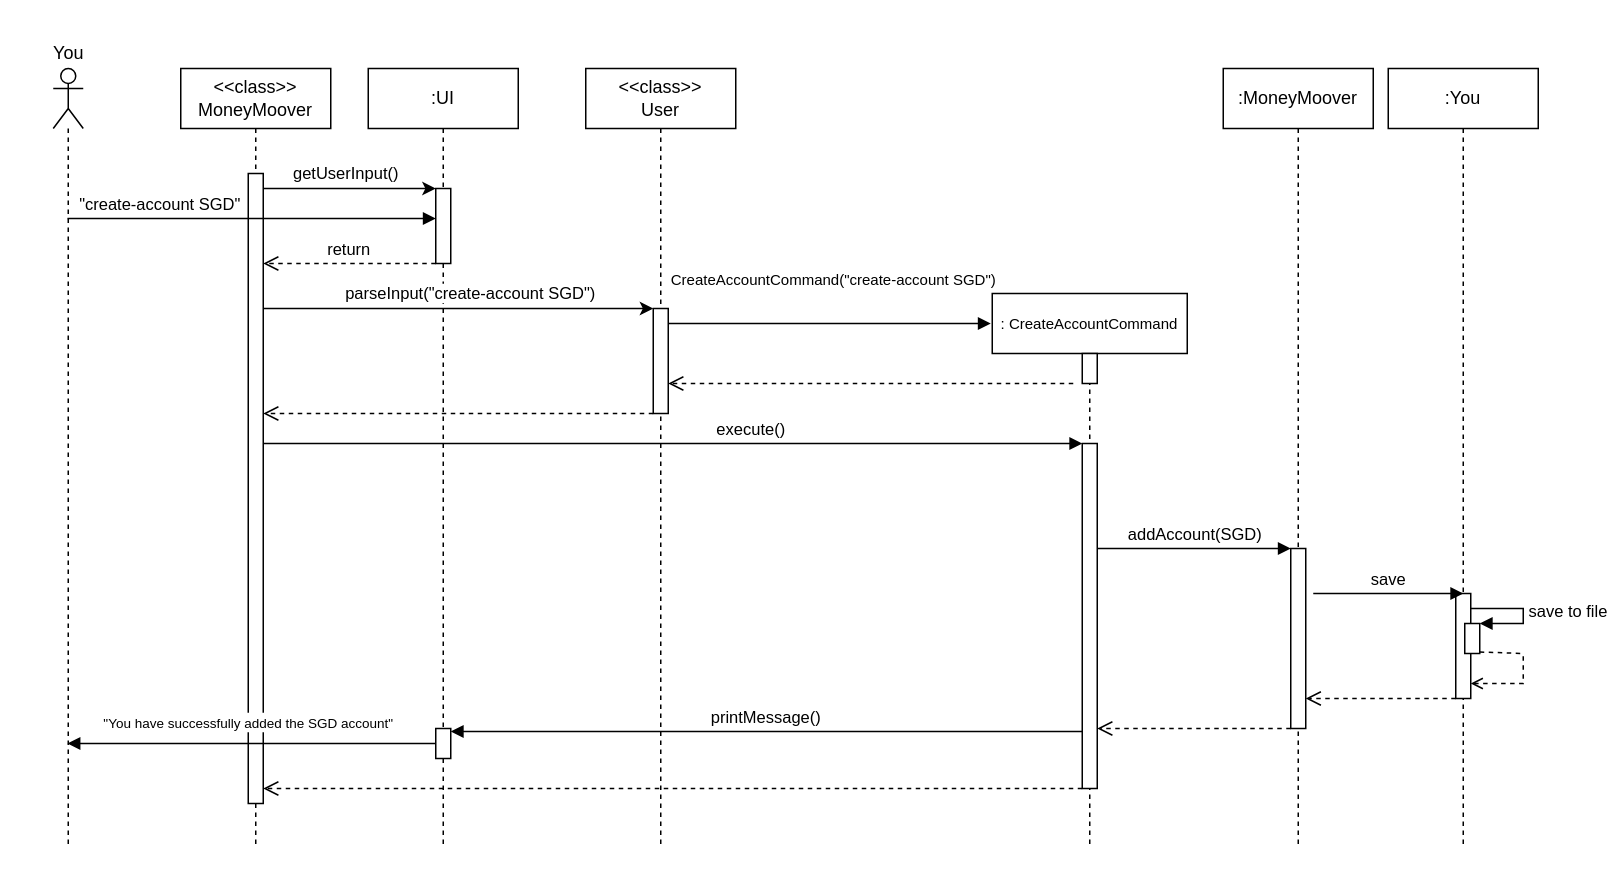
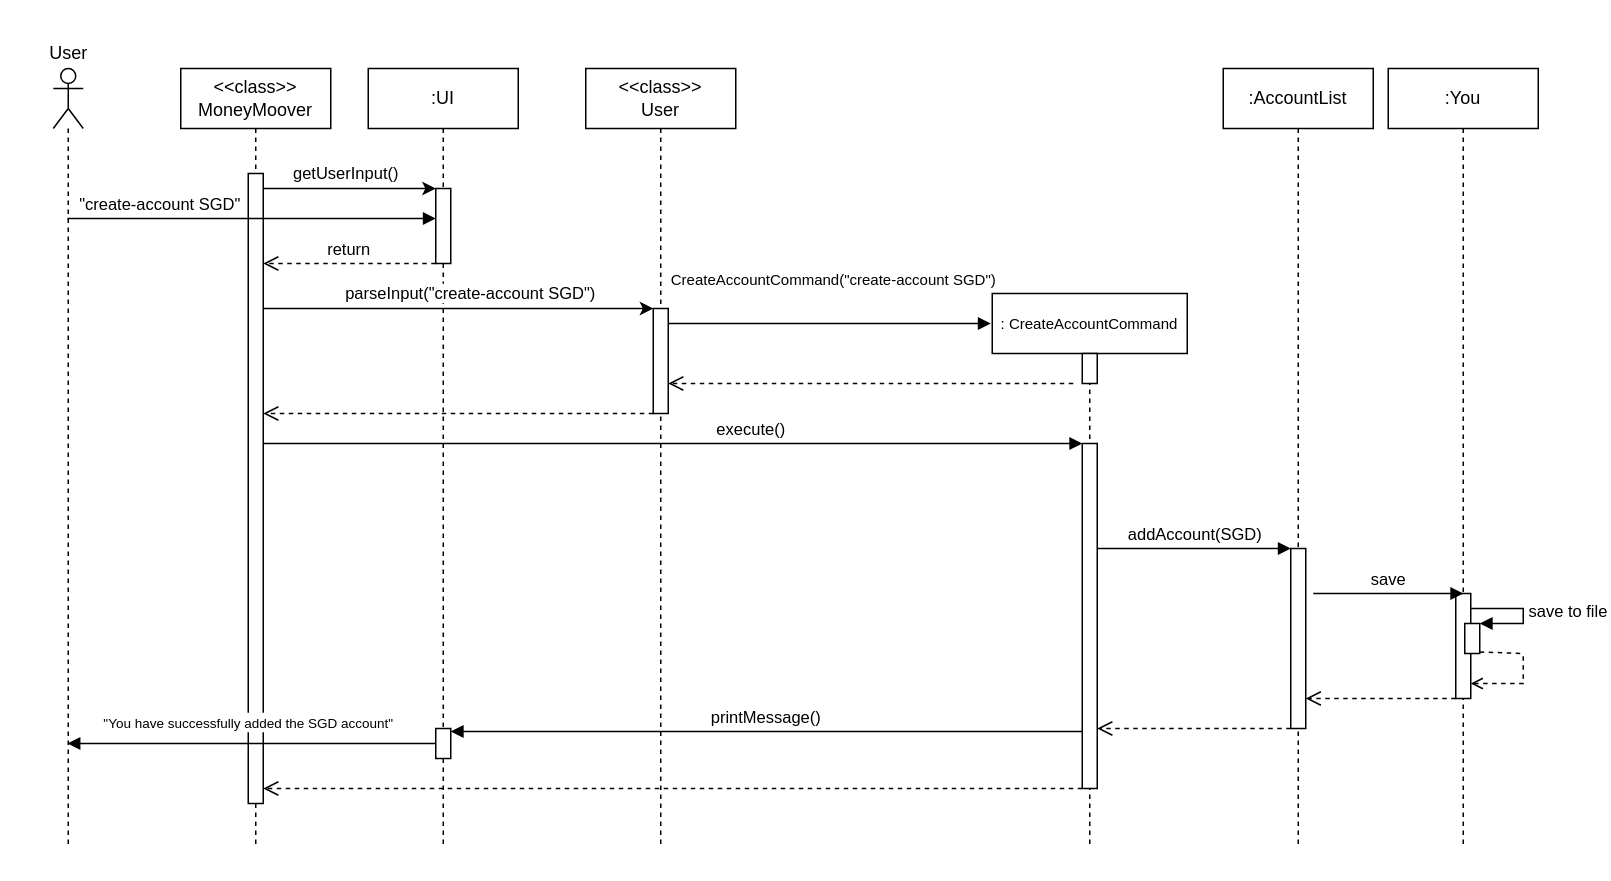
node "You": label "You" -> "User"
node ":MoneyMoover": label ":MoneyMoover" -> ":AccountList"
